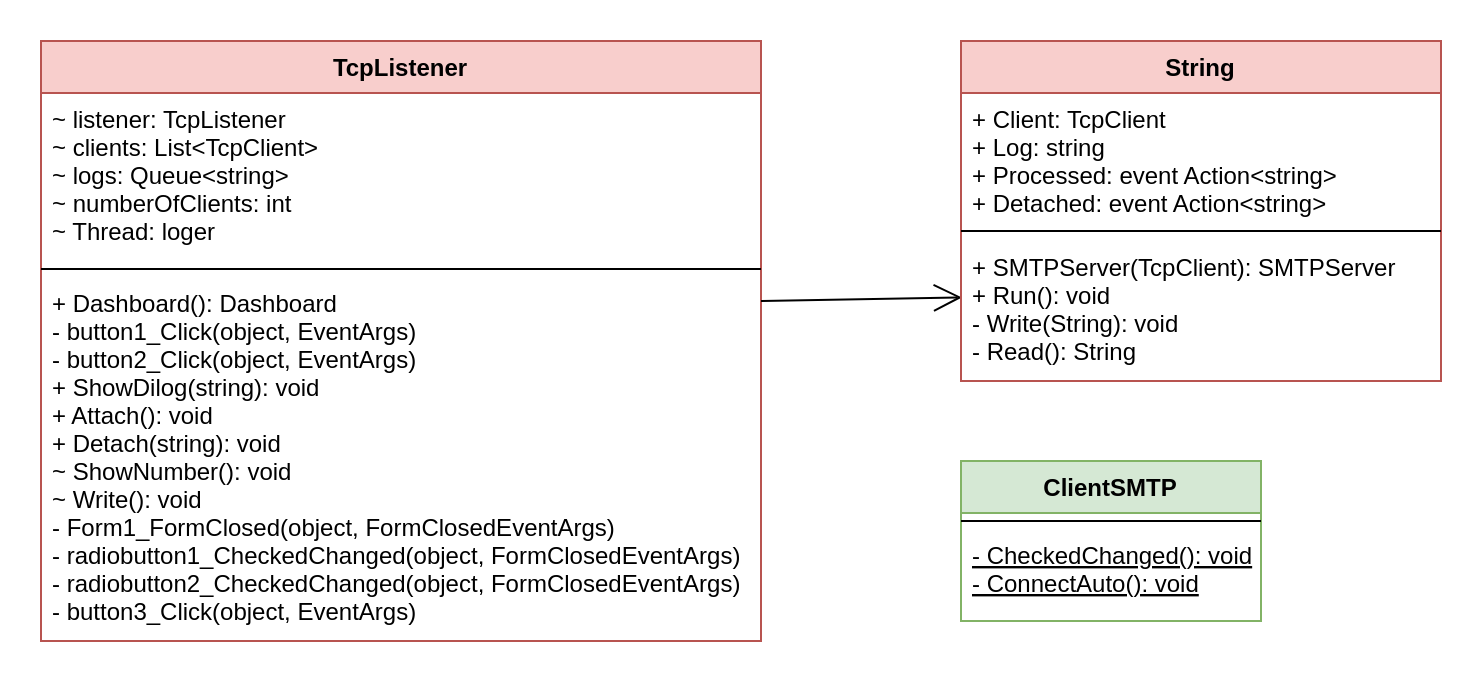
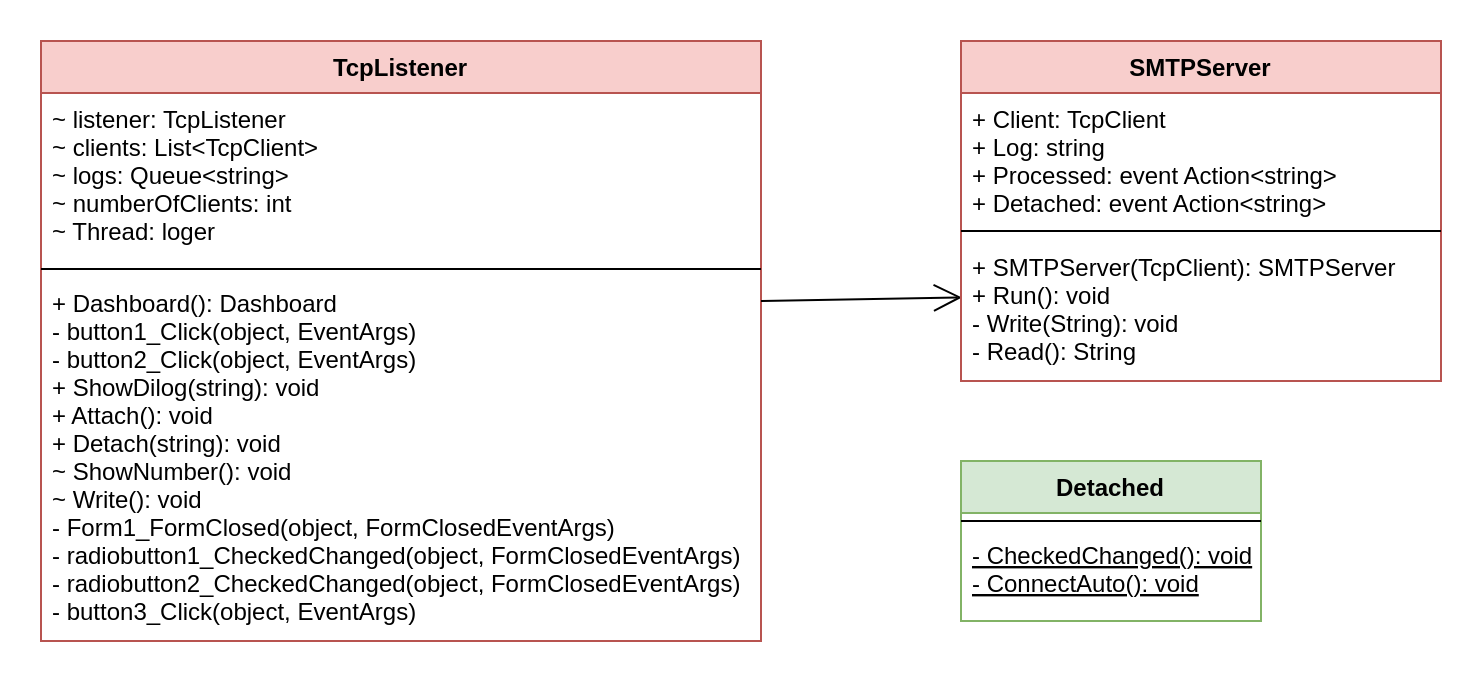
node "String": label "String" -> "SMTPServer"
node "ClientSMTP": label "ClientSMTP" -> "Detached"
